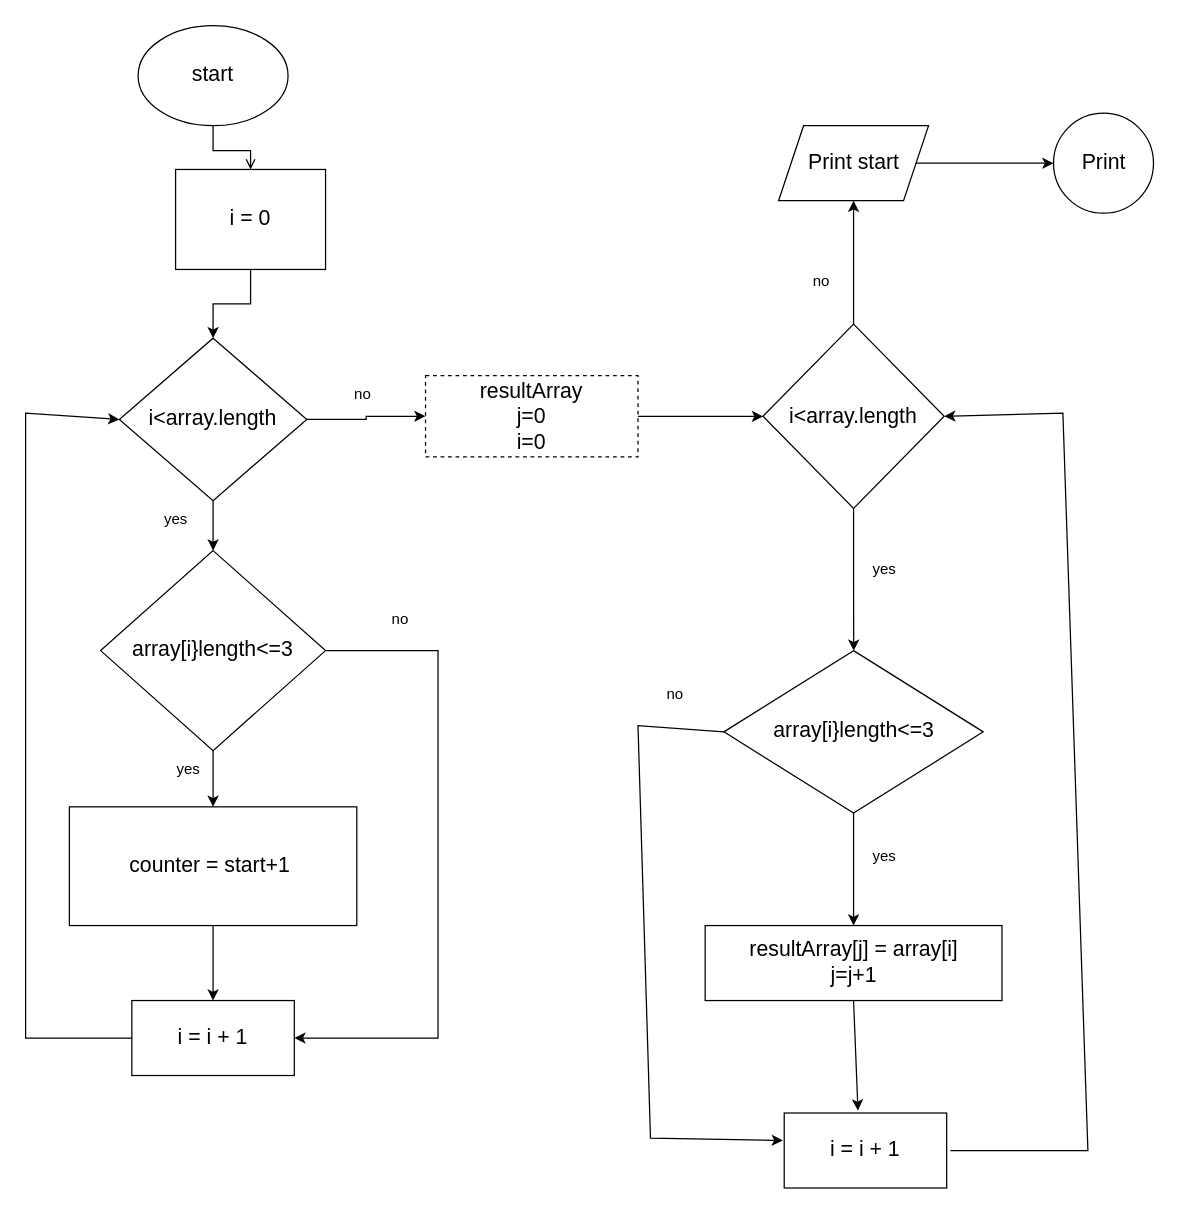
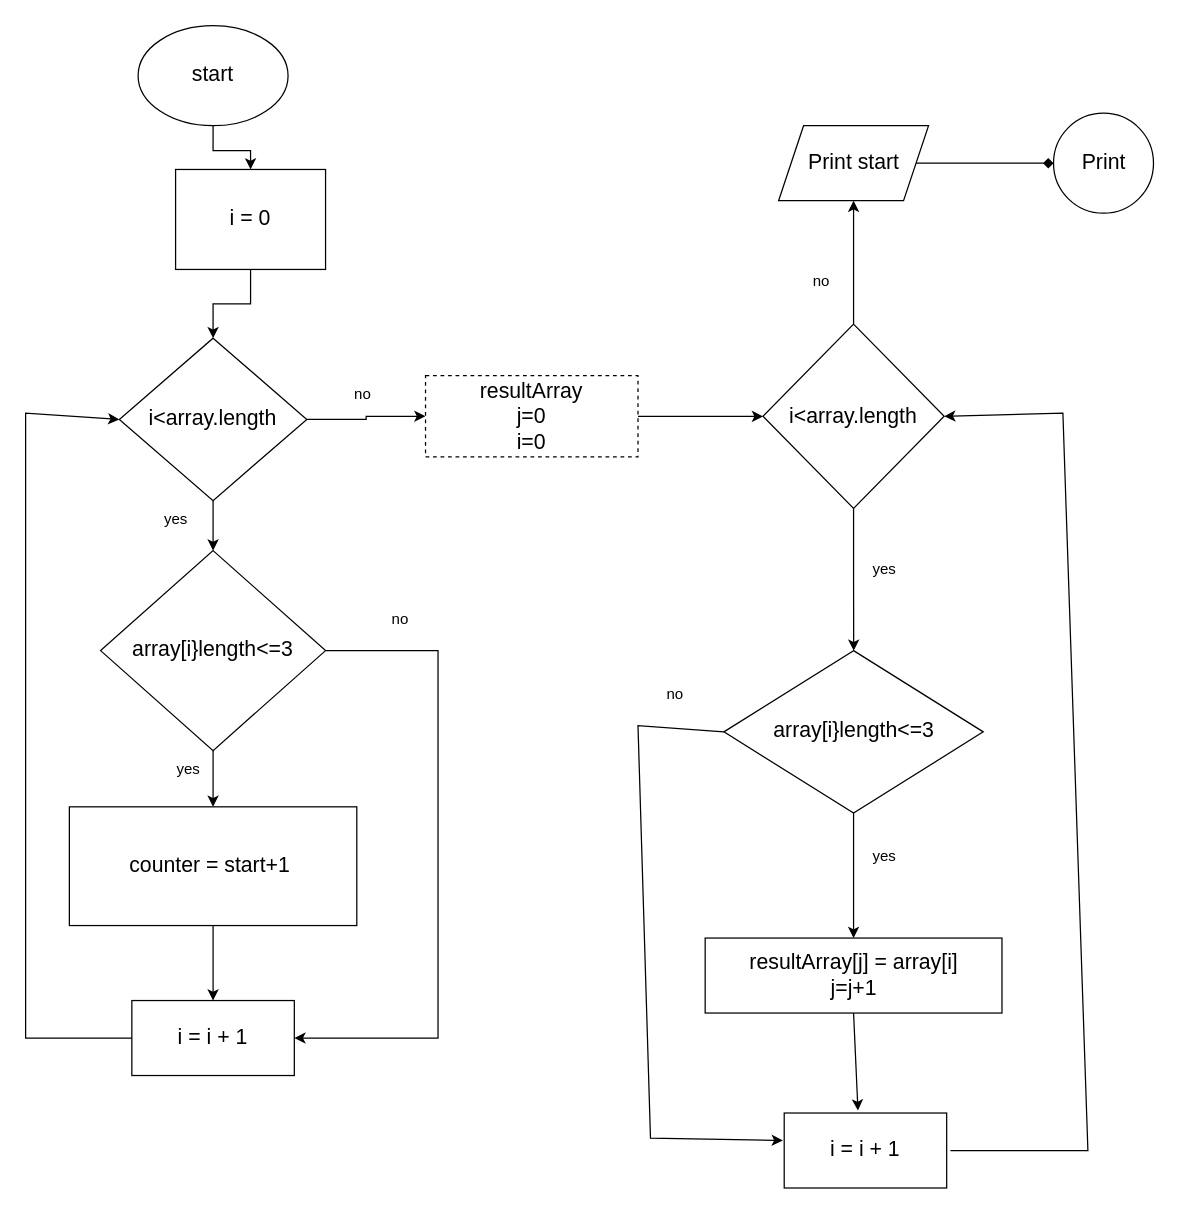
edge "start" -> "i = 0": arrowhead open -> classic
edge "Print start" -> "Print": arrowhead classic -> diamond
node "resultArray[j] = array[i] j=j+1": moved (854, 963) -> (854, 976)
